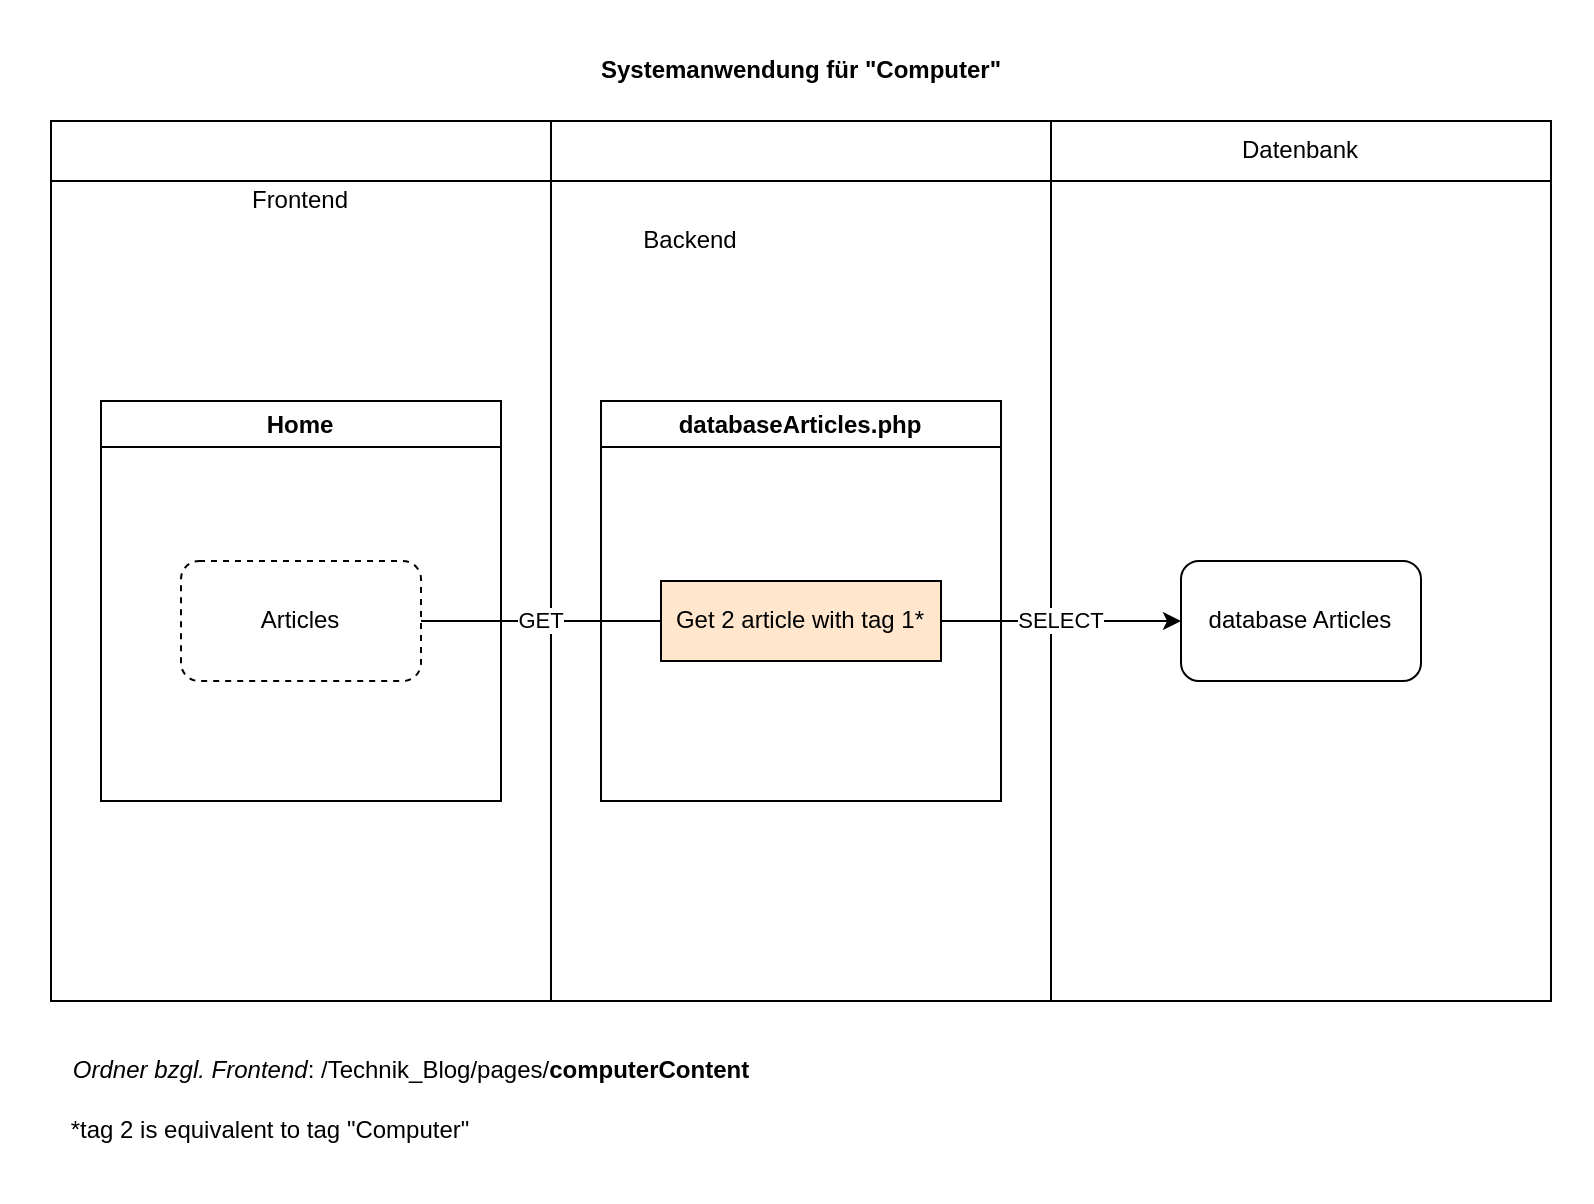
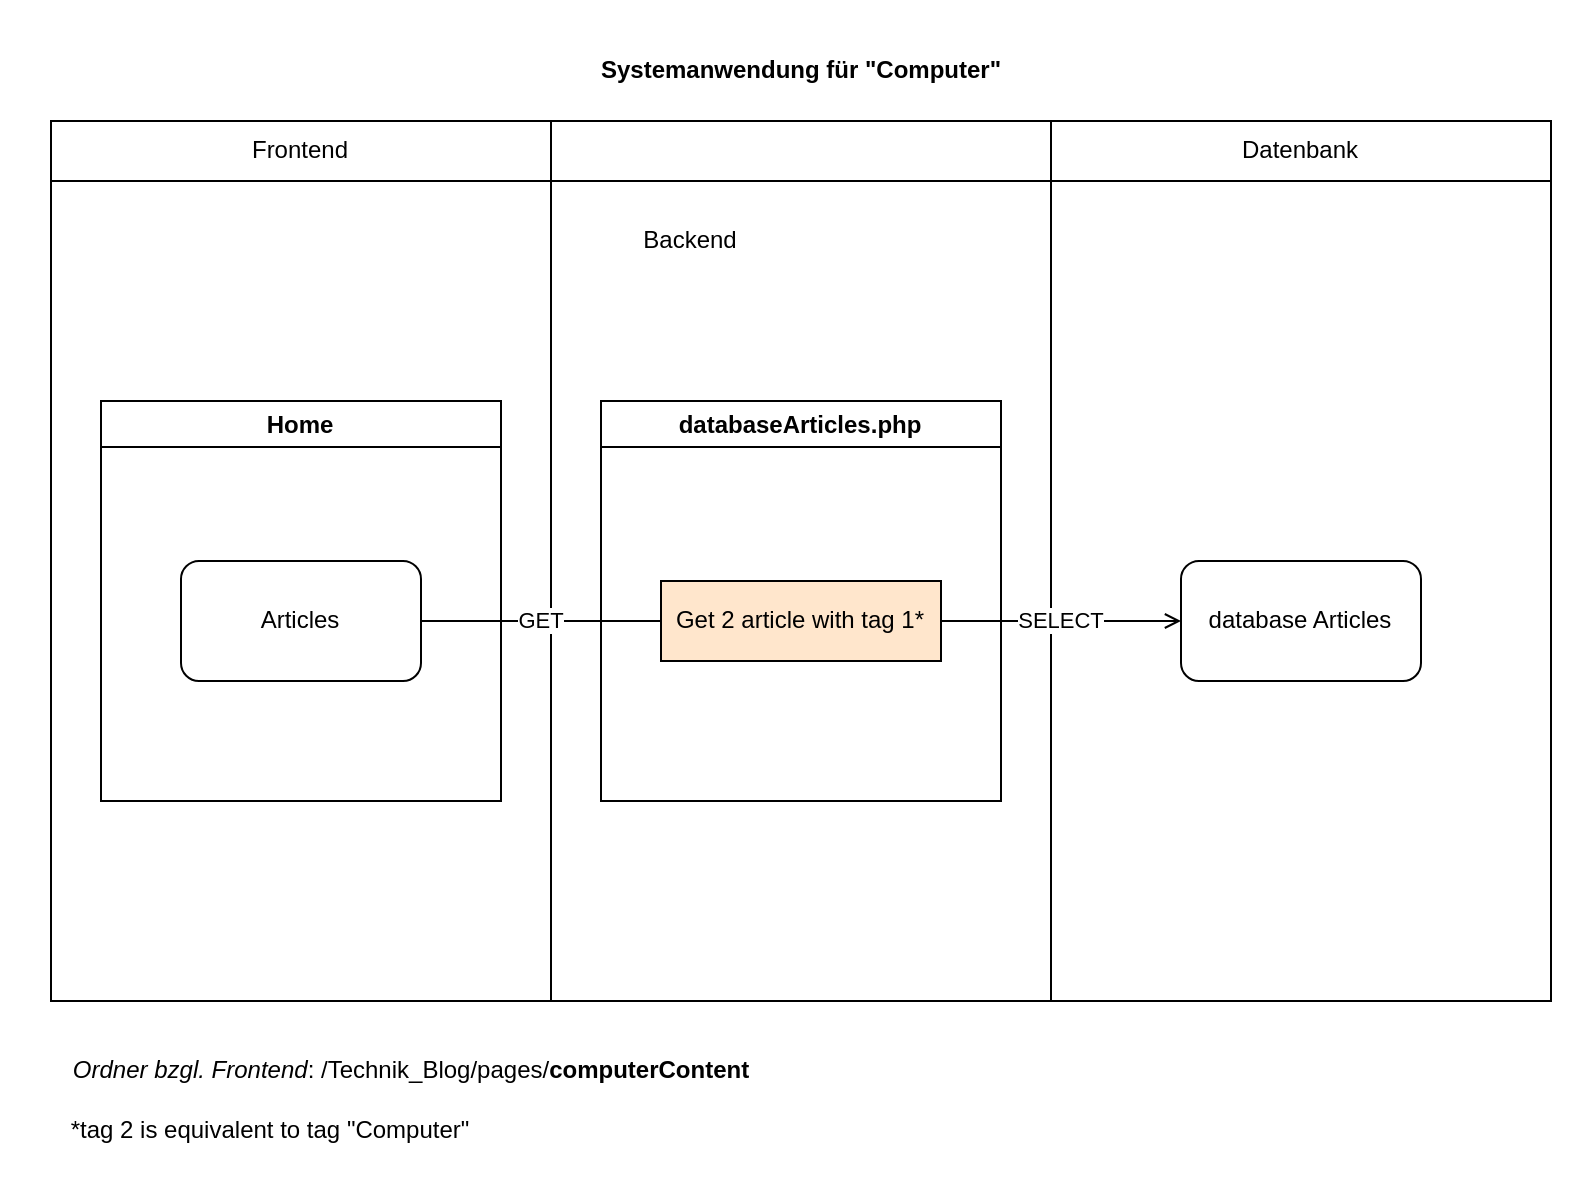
node "Frontend": moved (301, 201) -> (301, 151)
node "Articles": style dashed -> solid
edge "Get 2 article with tag 1*" -> "database Articles": arrowhead classic -> open
